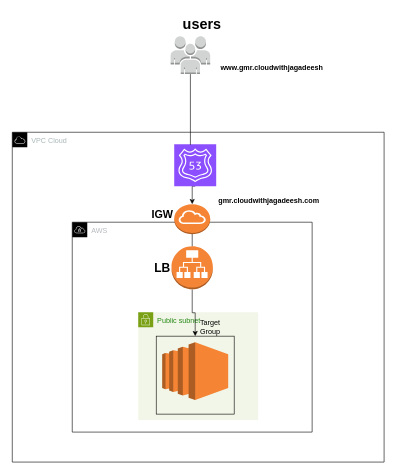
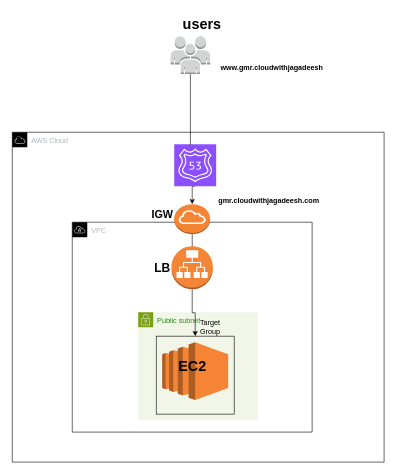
node "VPC Cloud": label "VPC Cloud" -> "AWS Cloud"
node "AWS": label "AWS" -> "VPC"
node "EC2": added
